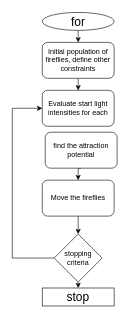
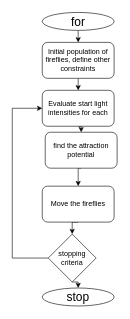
edge "Evaluate start light intensities for each" -> "find the attraction potential": added
node "Move the fireflies": moved (78, 198) -> (78, 204)
node "stopping criteria": moved (78, 258) -> (72, 258)
node "stop": shape rectangle -> ellipse
